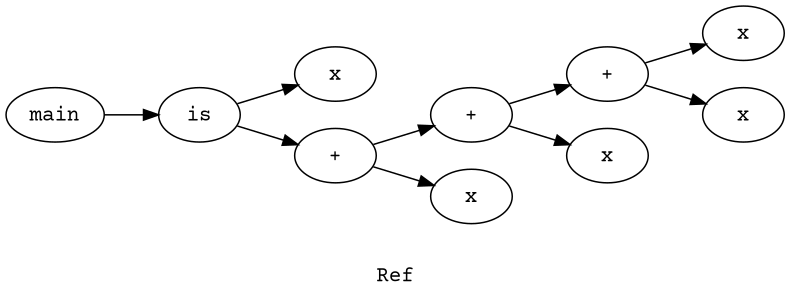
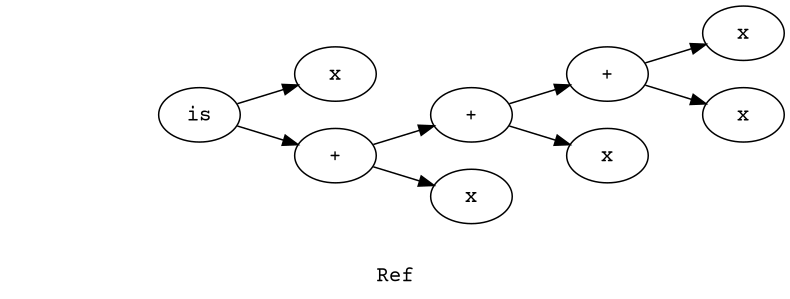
node "main": removed
